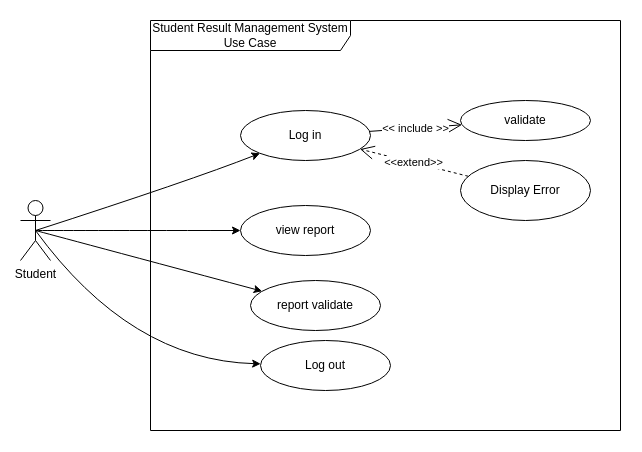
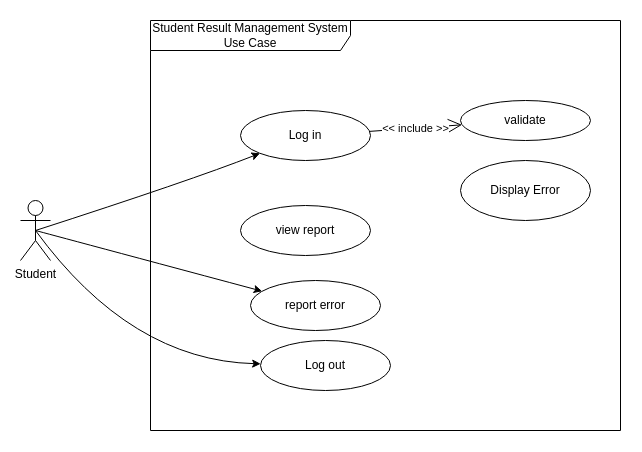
edge "Display Error" -> "Log in": removed, label "<<extend>>"
edge "Student" -> "view report": removed
node "report validate": label "report validate" -> "report error"
